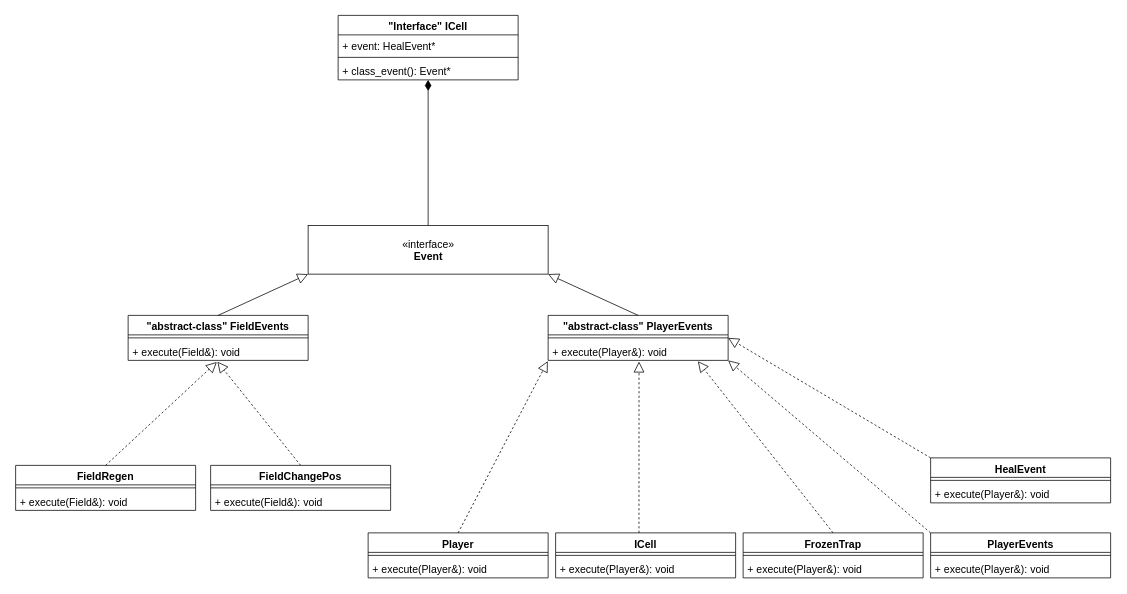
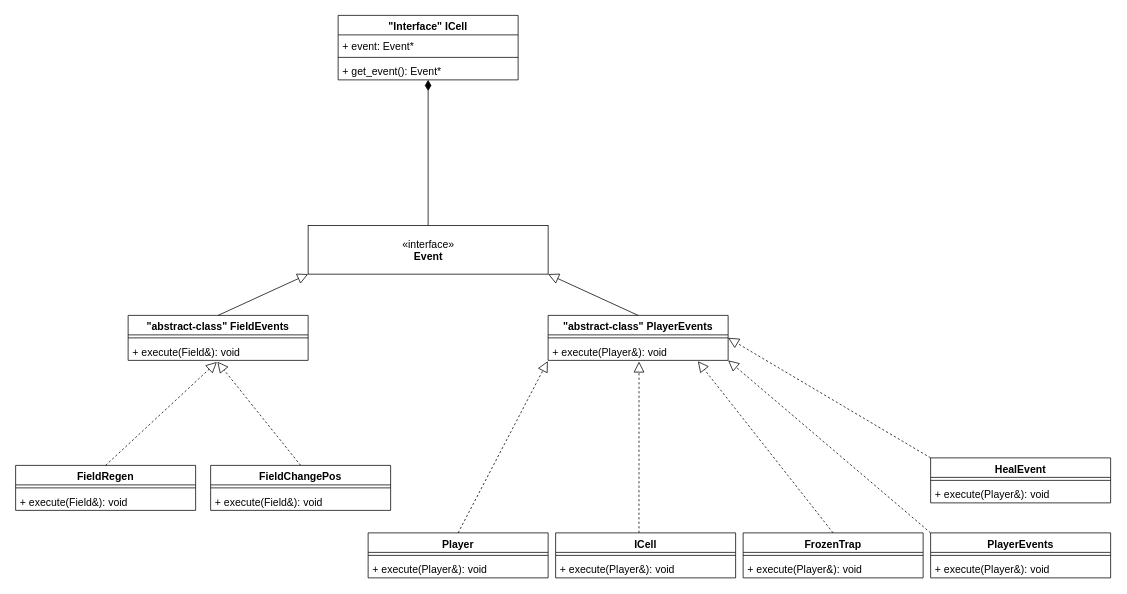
node "+ event: HealEvent*": label "+ event: HealEvent*" -> "+ event: Event*"
node "+ class_event(): Event*": label "+ class_event(): Event*" -> "+ get_event(): Event*"
